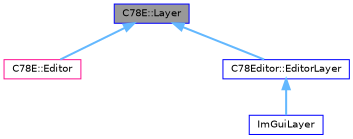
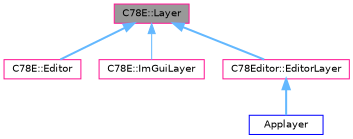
node "C78E::Layer": color blue -> deeppink
node "C78E::ImGuiLayer": added
node "C78Editor::EditorLayer": color blue -> deeppink
node "ImGuiLayer": label "ImGuiLayer" -> "Applayer"
